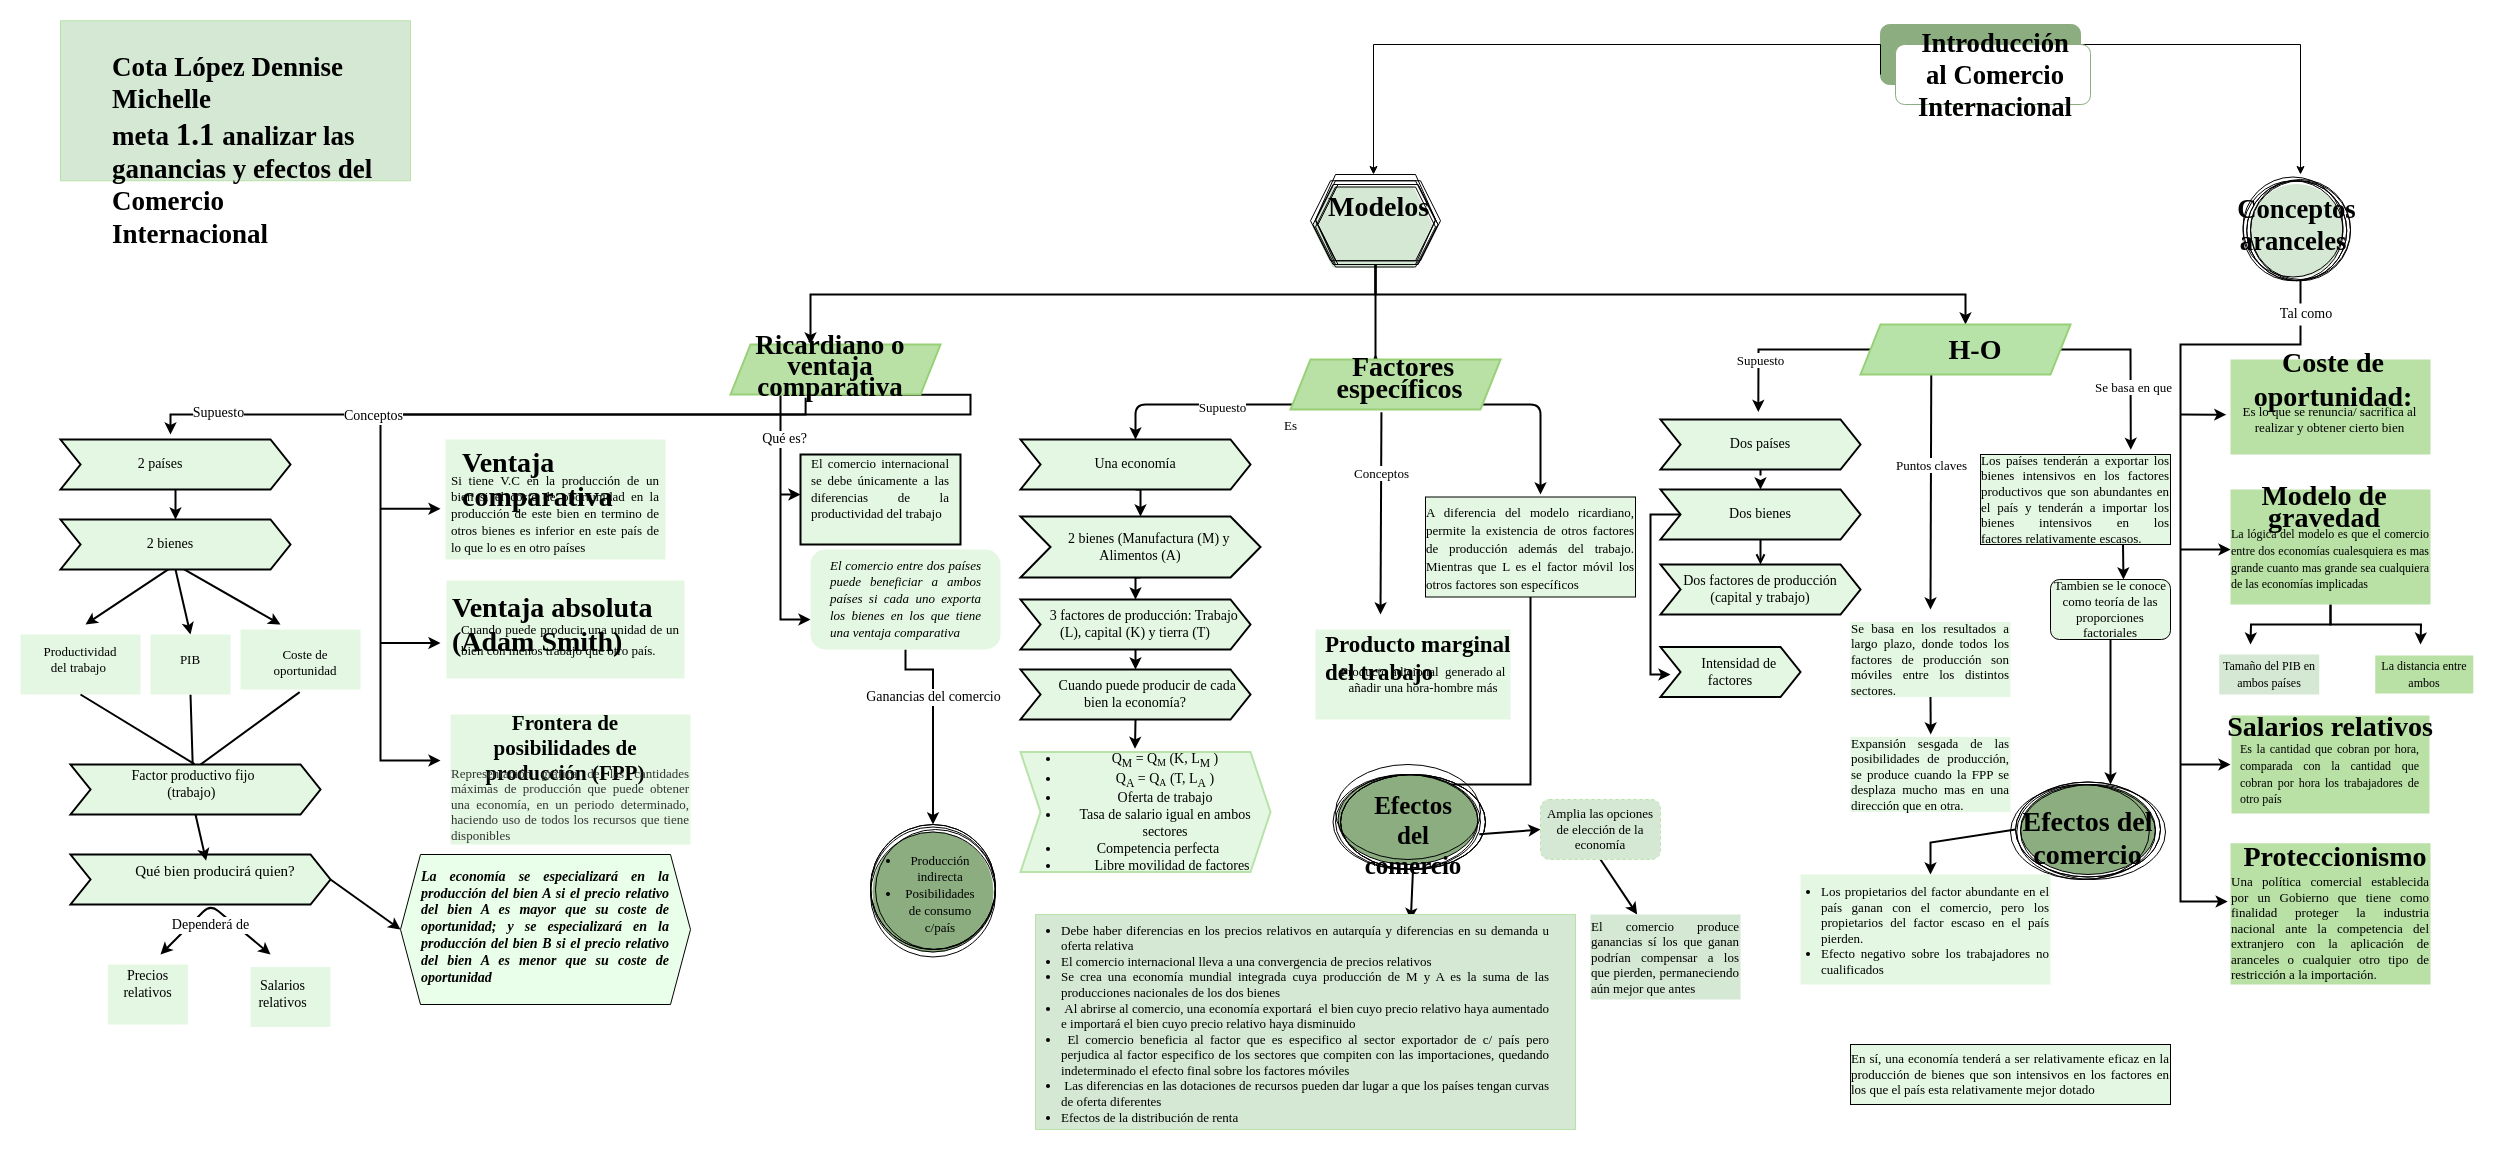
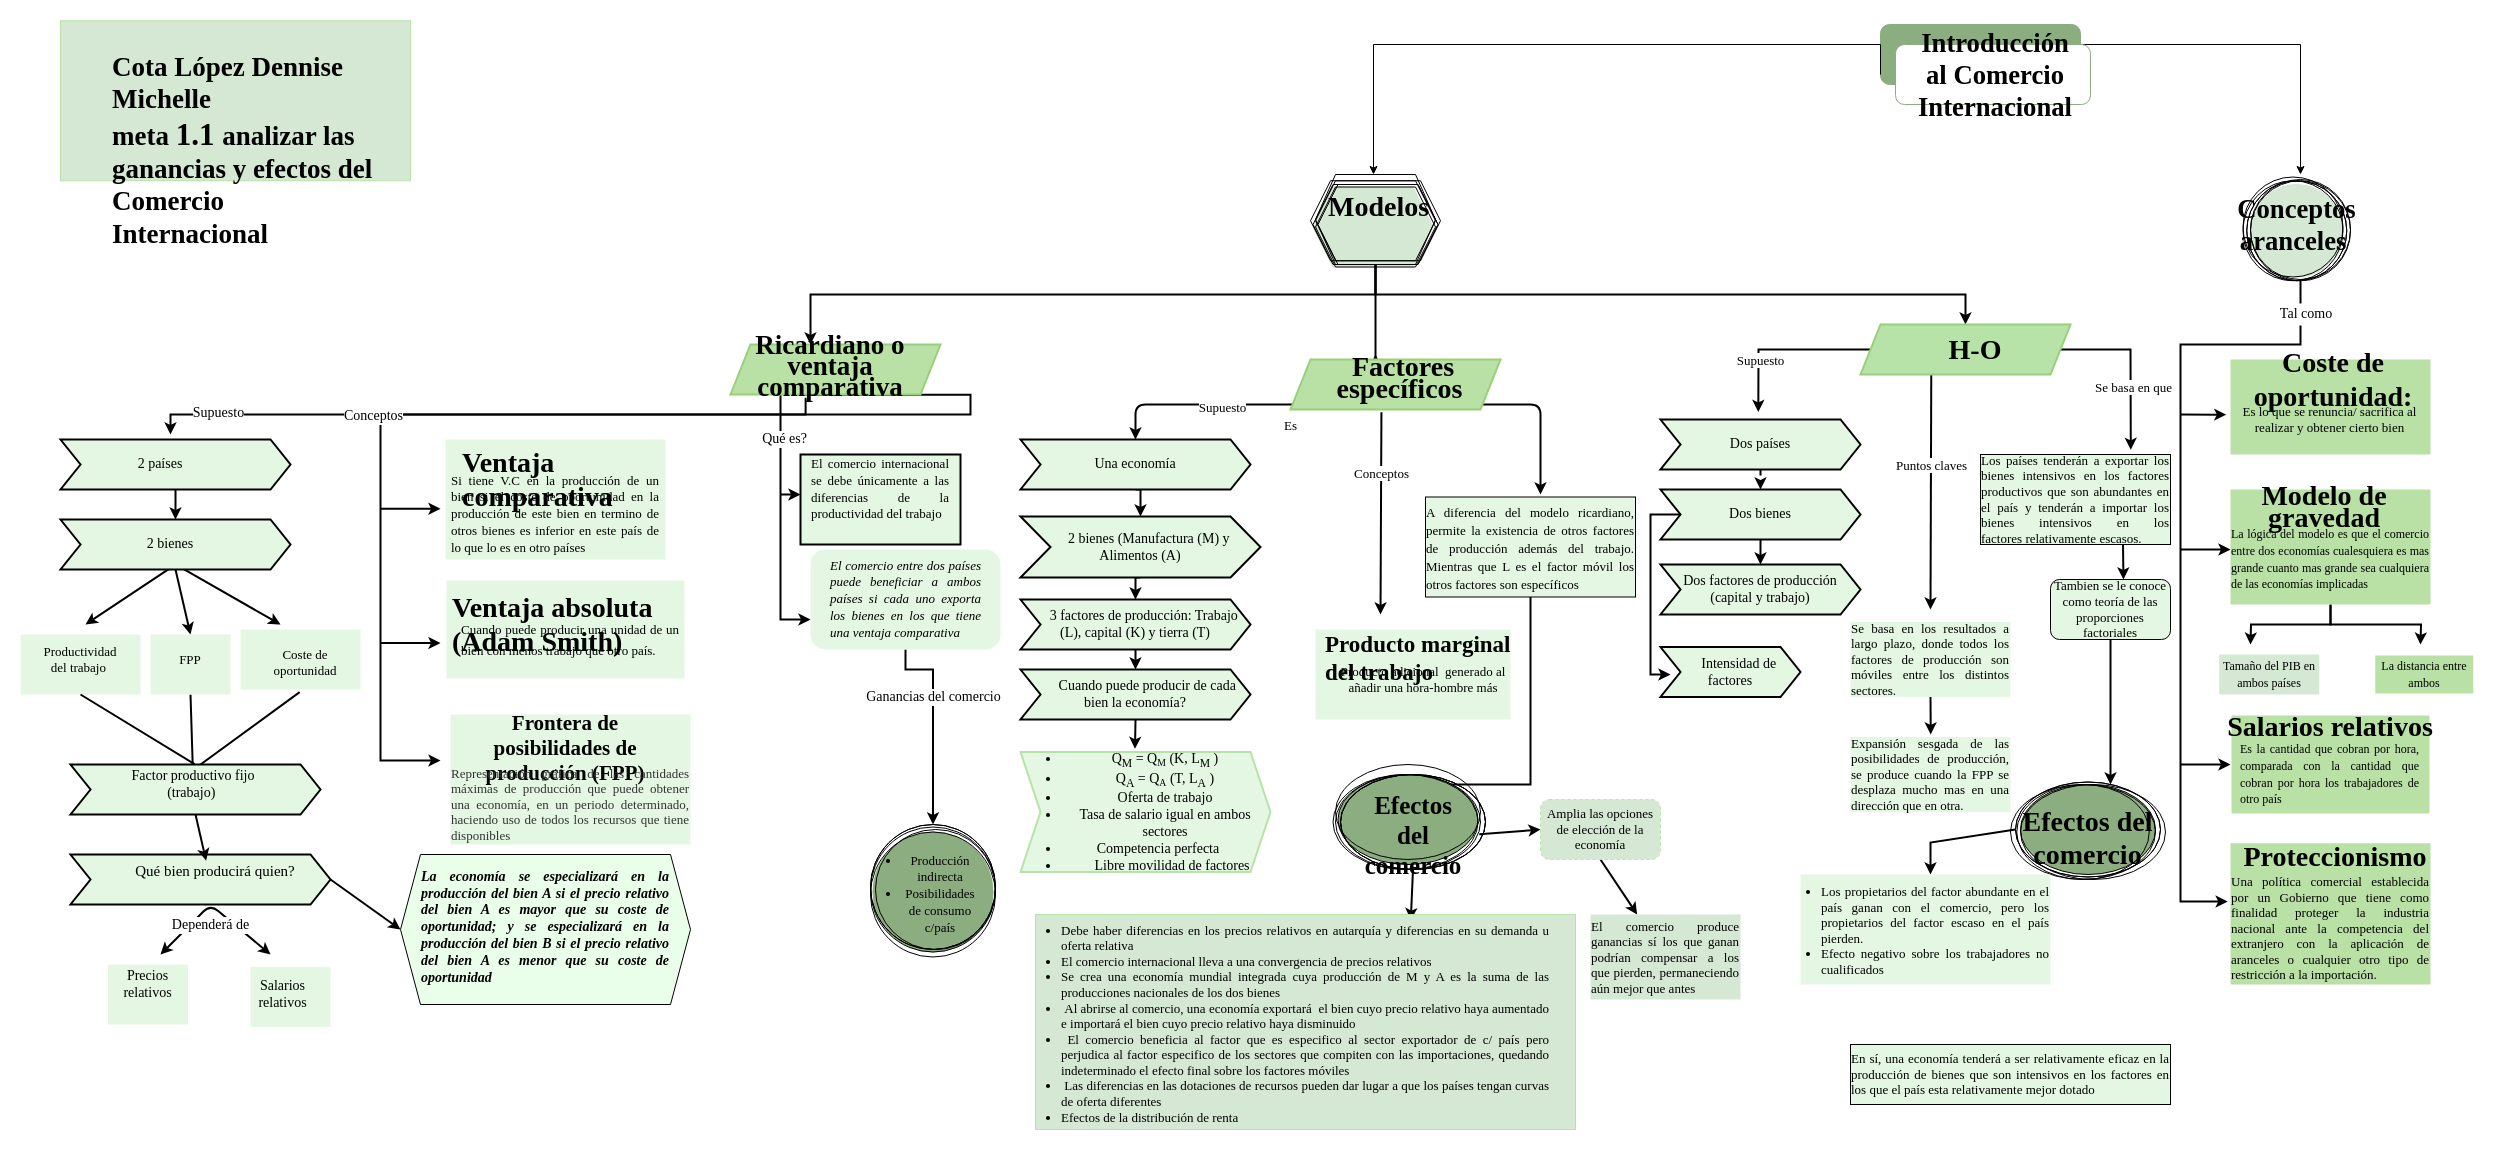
edge "Dos bienes" -> "Dos factores de producción (capital y trabajo)": arrowhead open -> classic
node "PIB": label "PIB" -> "FPP"
